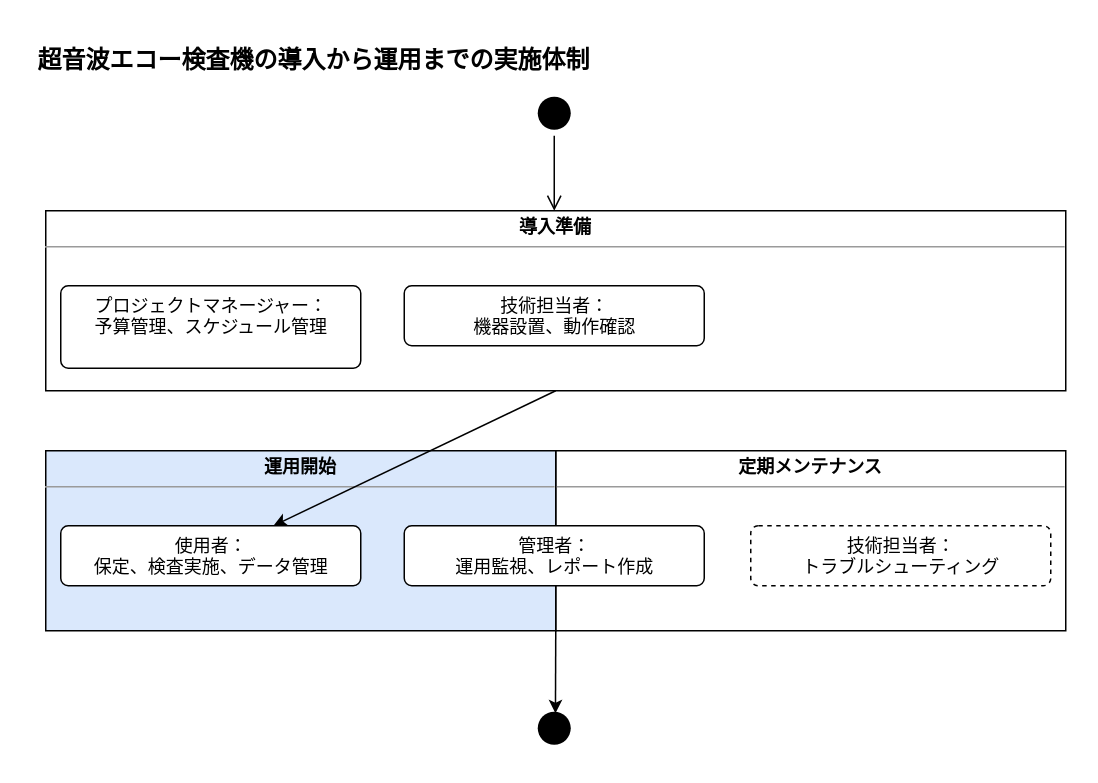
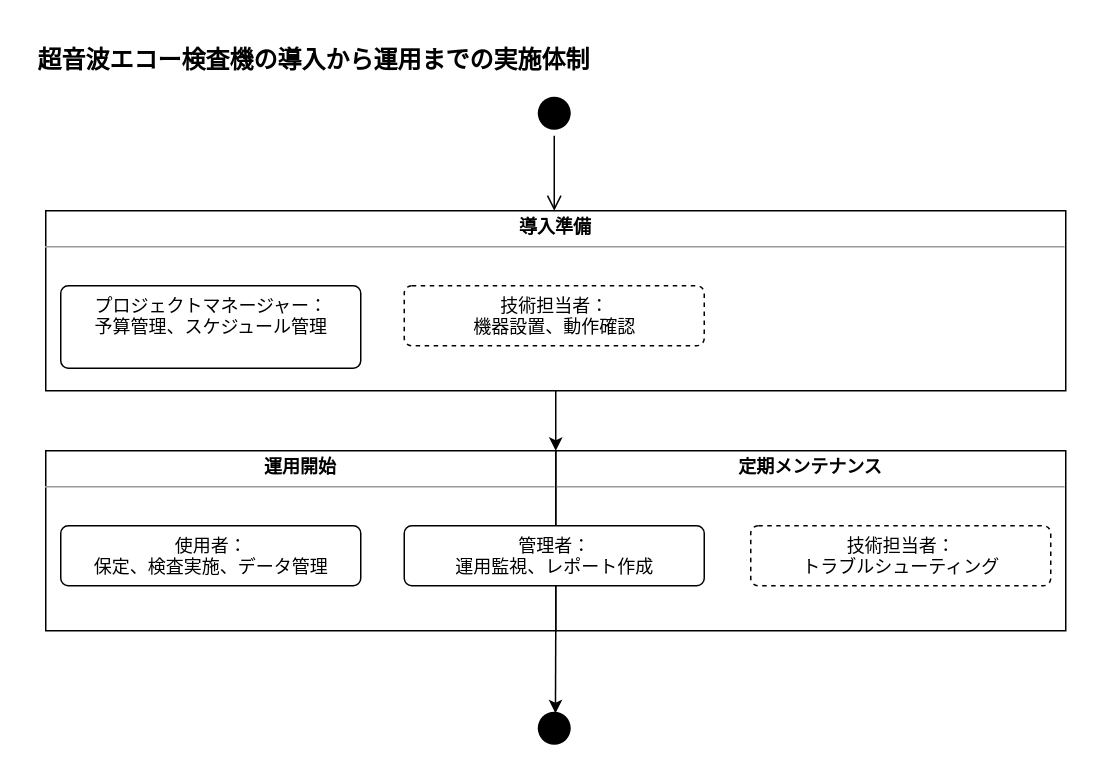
node "技術担当者： 機器設置、動作確認": style solid -> dashed
edge "導入準備" -> "使用者： 保定、検査実施、データ管理": now "導入準備" -> "運用開始"
node "運用開始": fillcolor #dae8fc -> #ffffff
